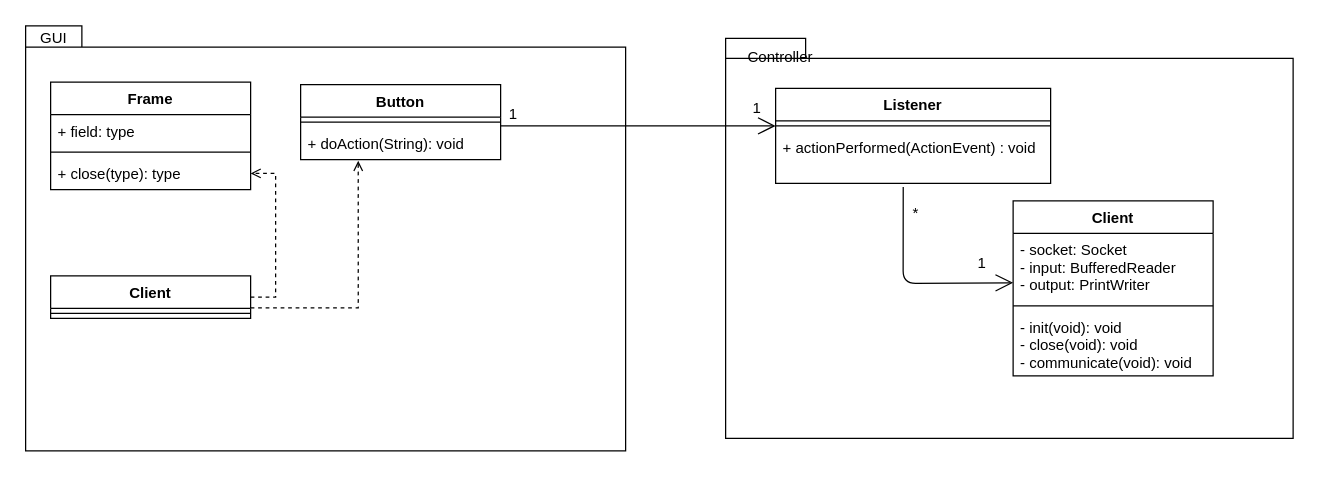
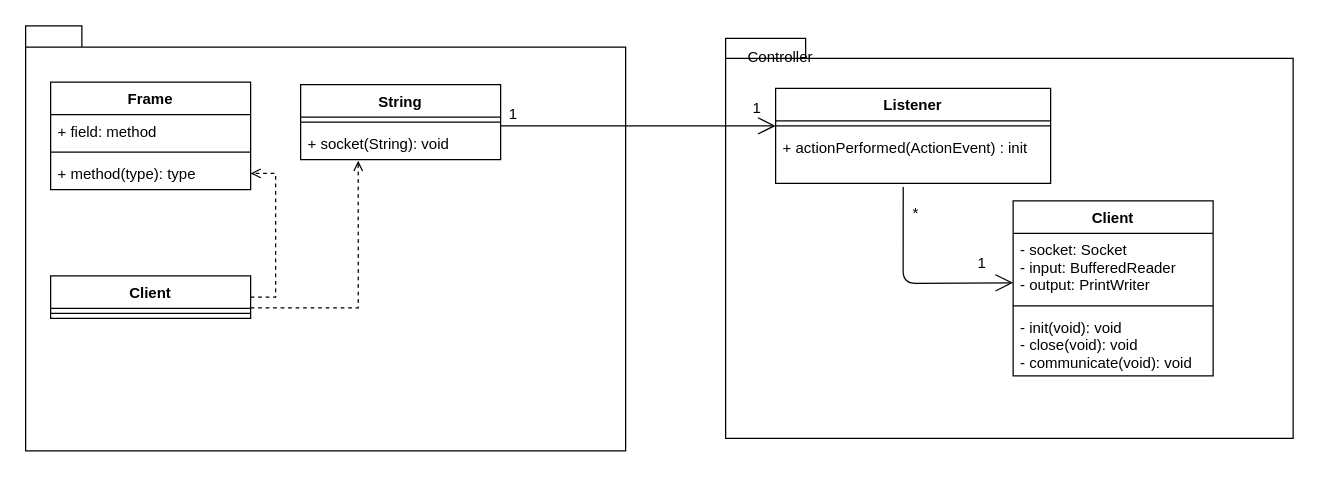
node "GUI": removed
node "Button": label "Button" -> "String"
node "+ field: type": label "+ field: type" -> "+ field: method"
node "+ doAction(String): void": label "+ doAction(String): void" -> "+ socket(String): void"
node "+ actionPerformed(ActionEvent) : void": label "+ actionPerformed(ActionEvent) : void" -> "+ actionPerformed(ActionEvent) : init"
node "+ close(type): type": label "+ close(type): type" -> "+ method(type): type"
